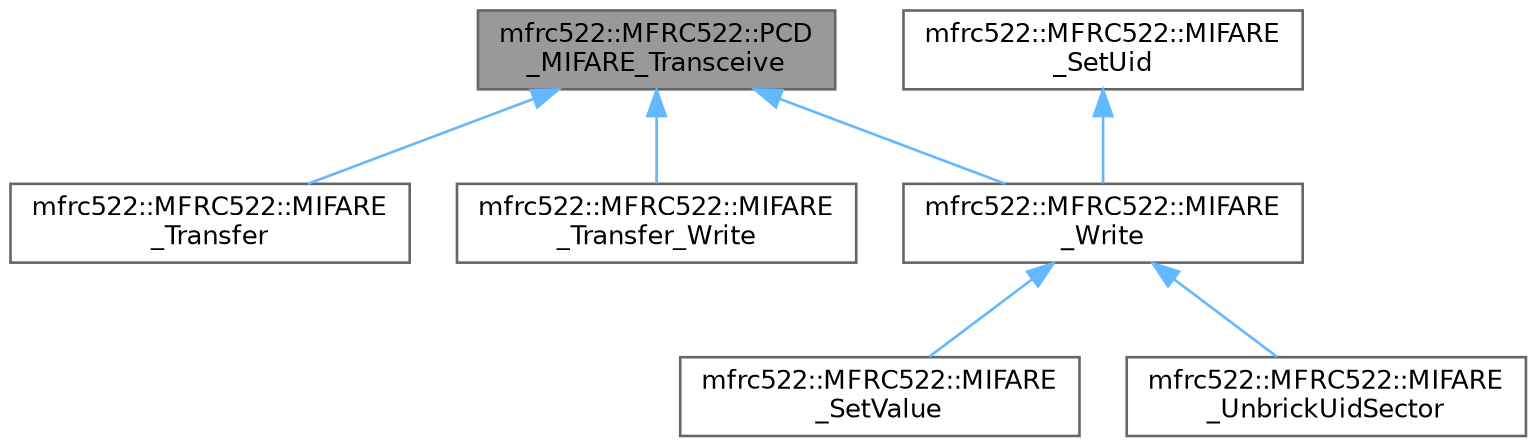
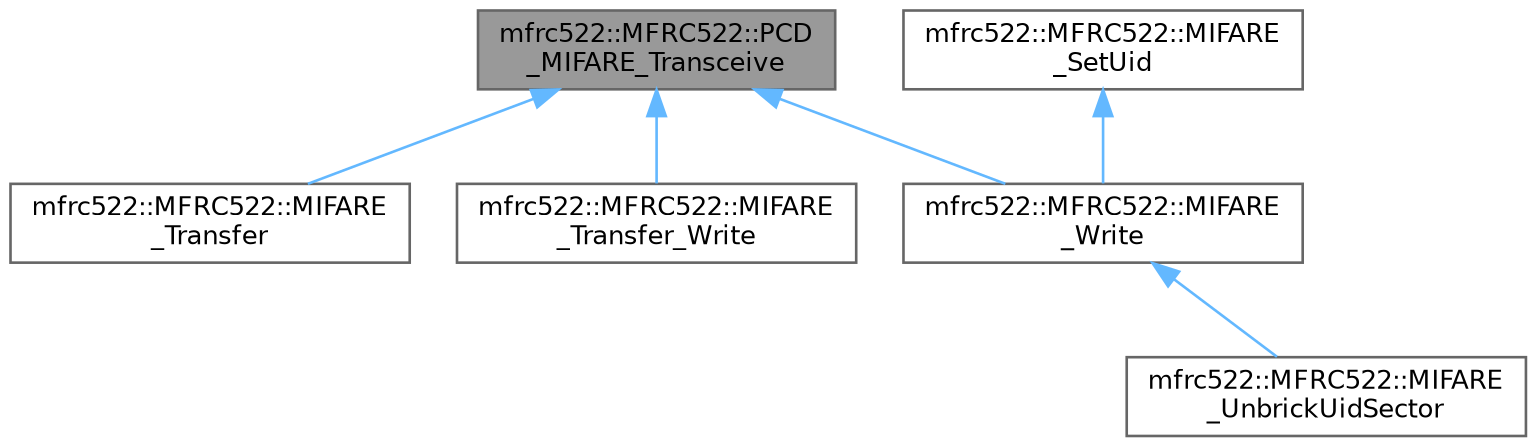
node "mfrc522::MFRC522::MIFARE _SetValue": removed
